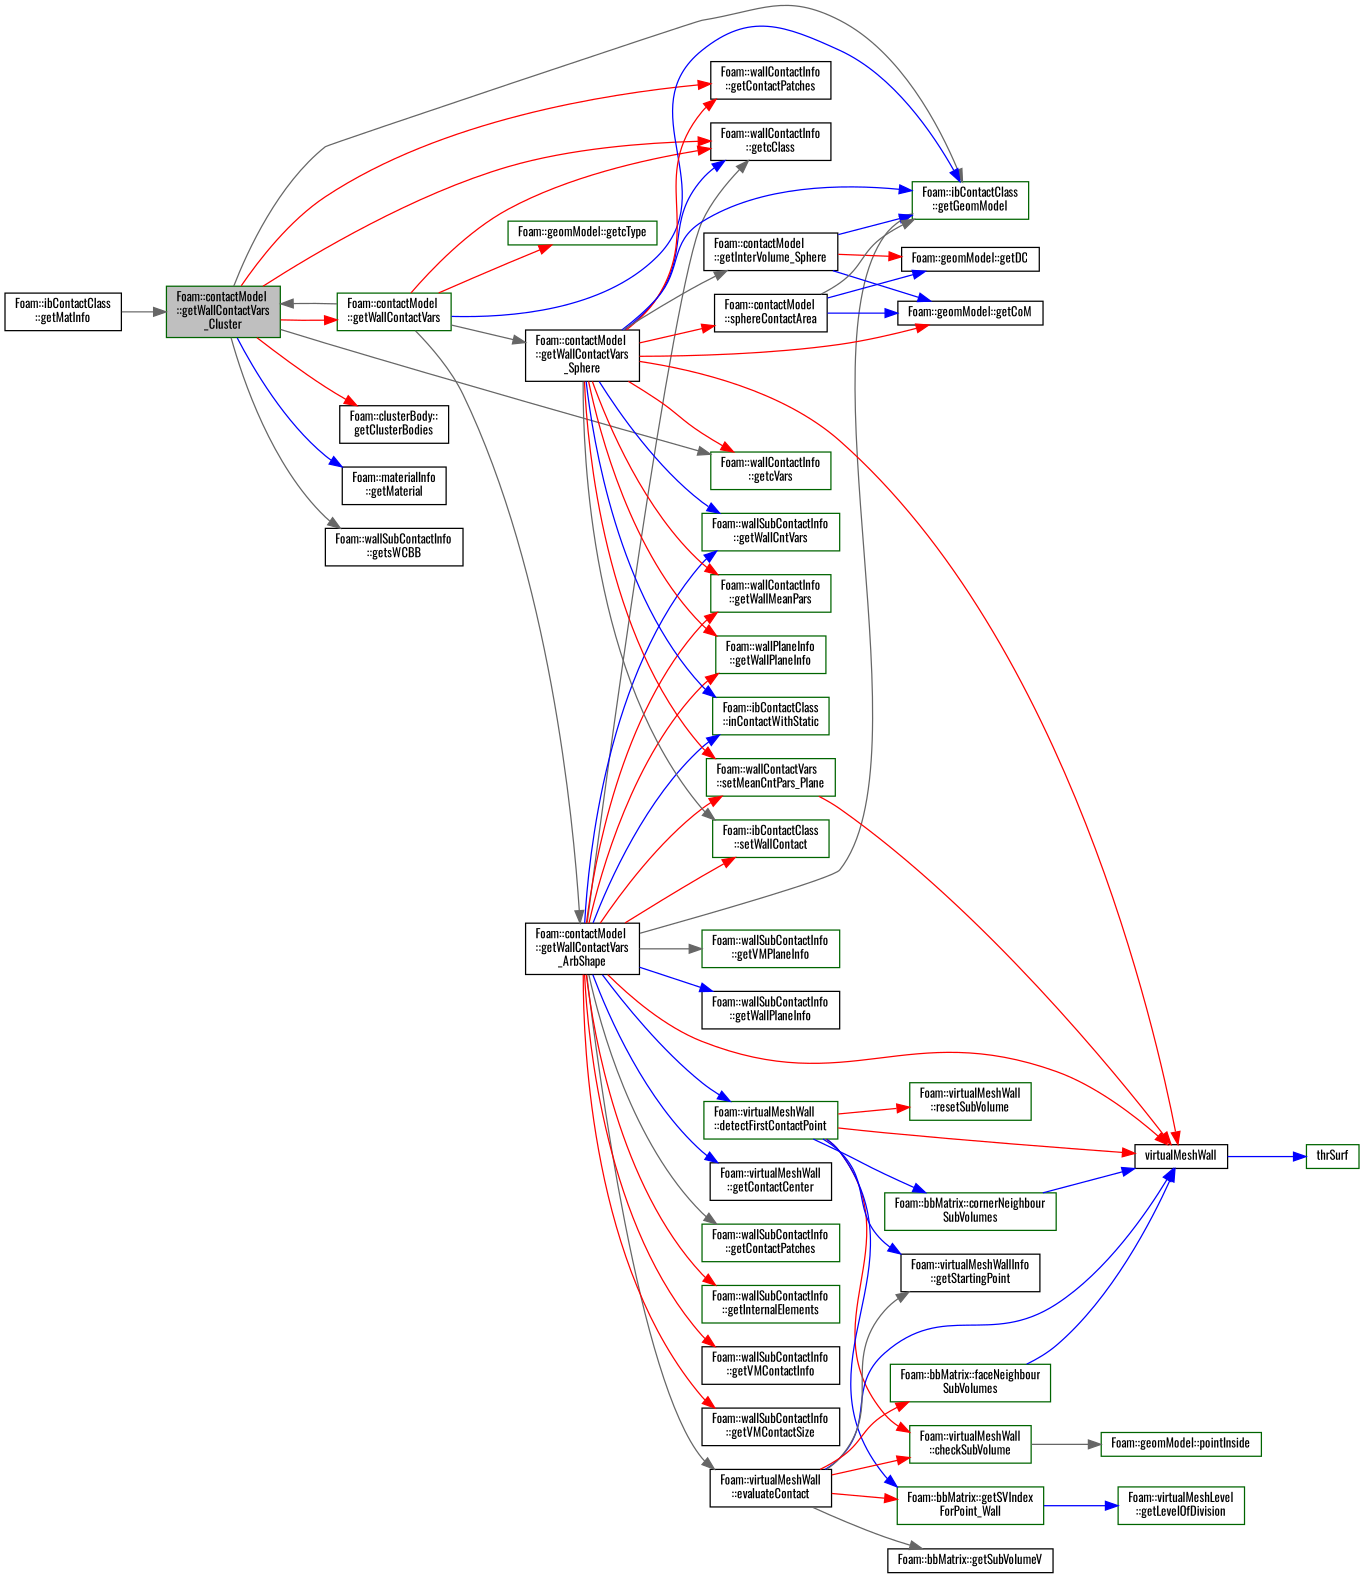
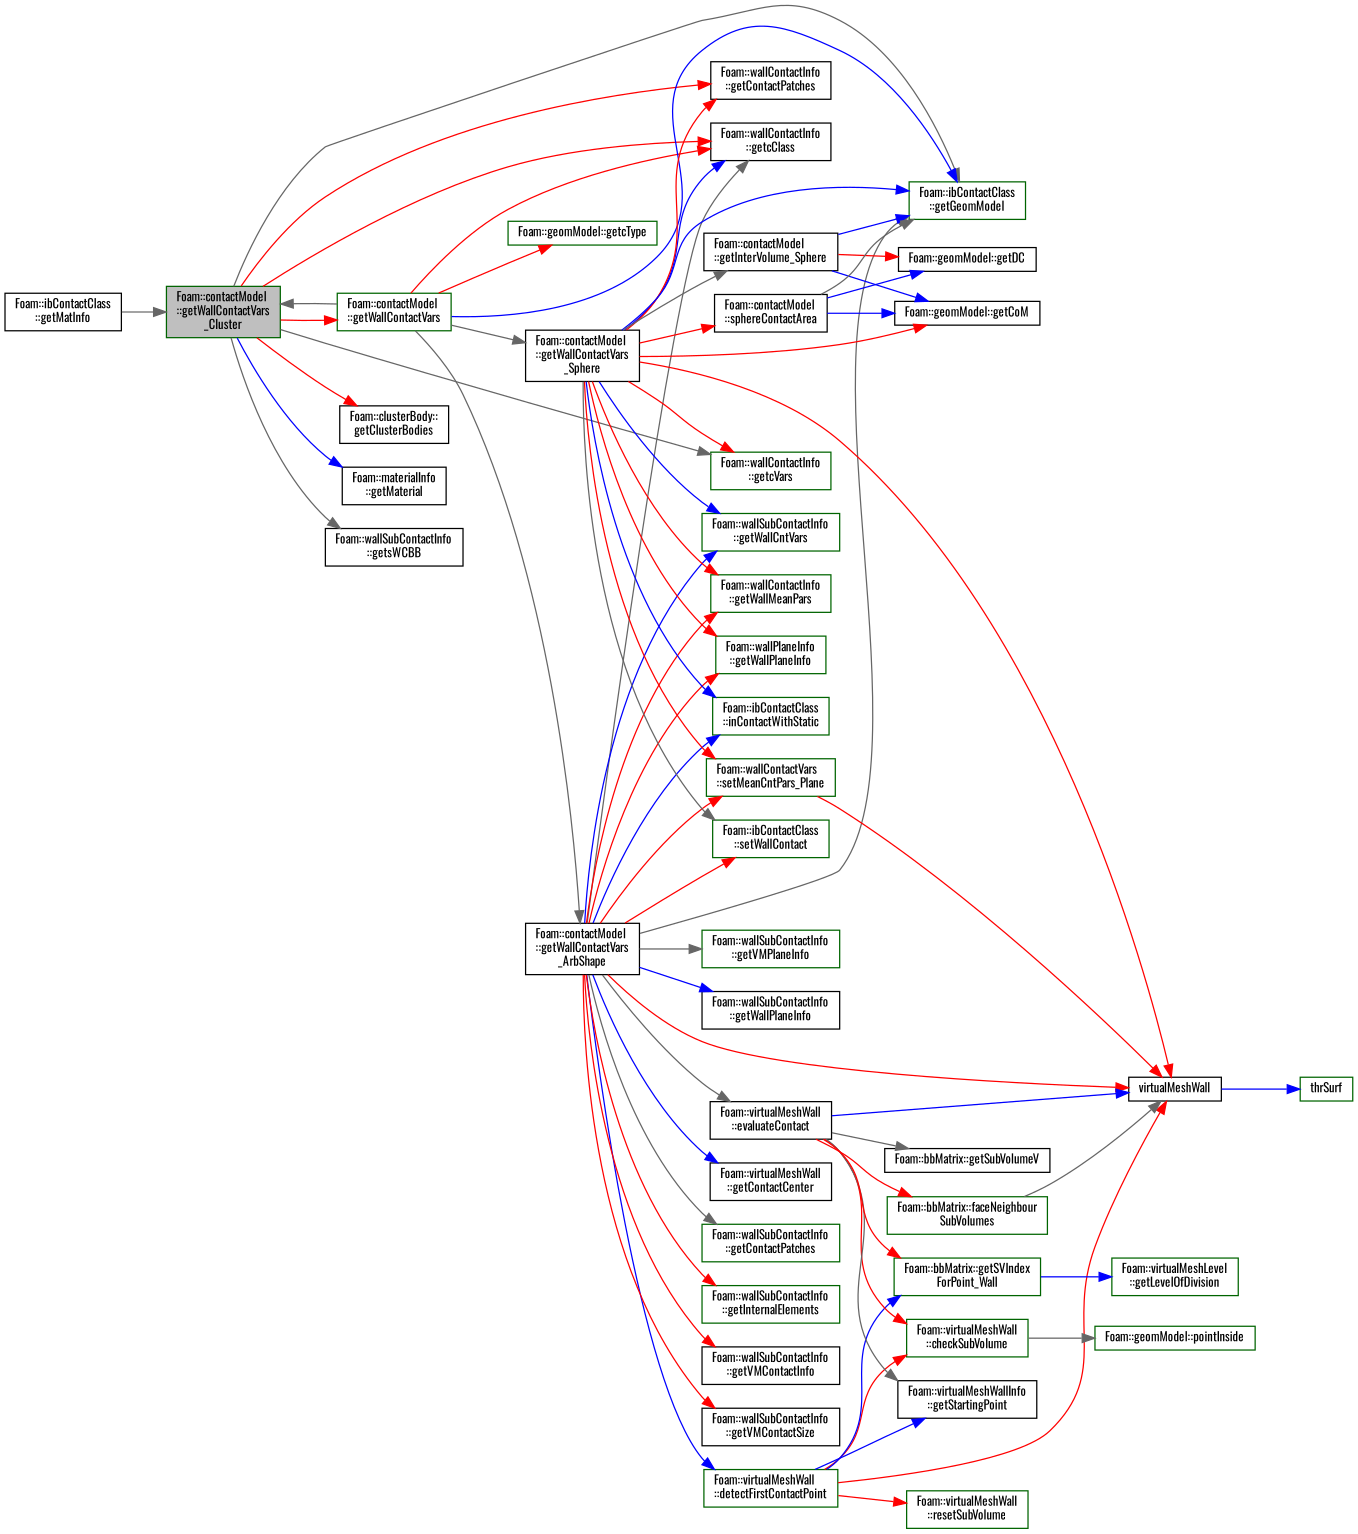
node "Foam::bbMatrix::cornerNeighbour SubVolumes": removed
edge "Foam::bbMatrix::faceNeighbour SubVolumes" -> "virtualMeshWall": color blue -> gray40
